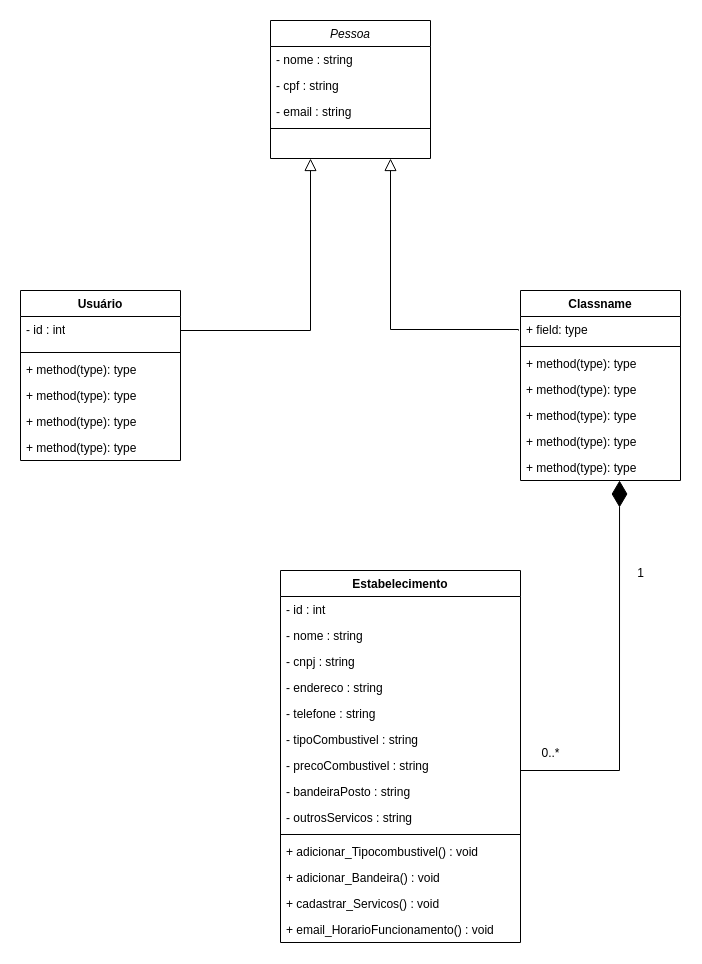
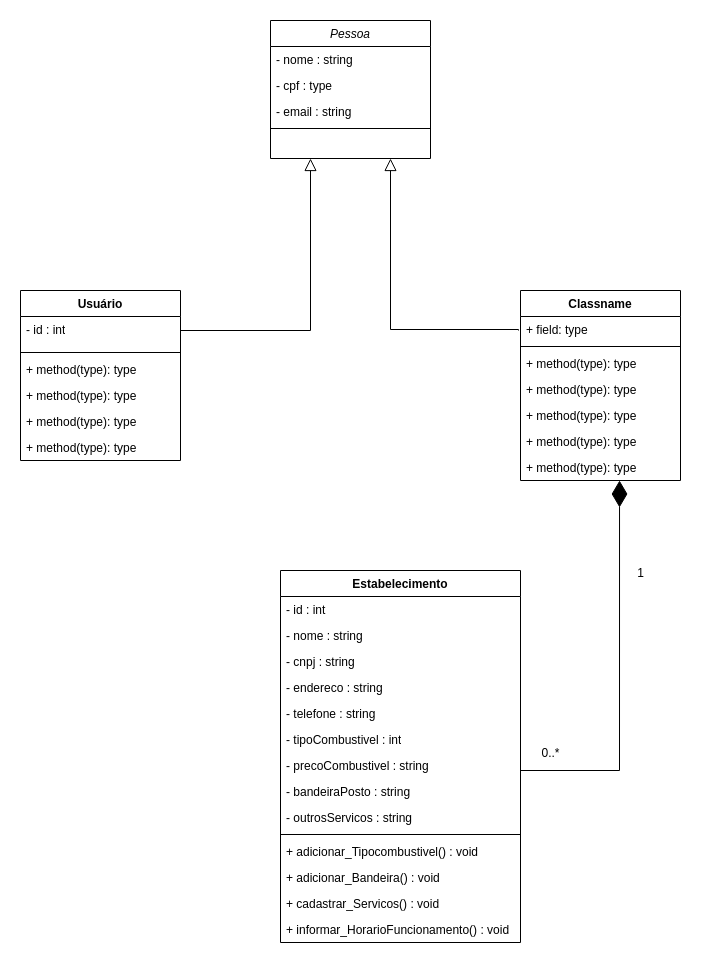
node "- cpf : string": label "- cpf : string" -> "- cpf : type"
node "- tipoCombustivel : string": label "- tipoCombustivel : string" -> "- tipoCombustivel : int"
node "+ email_HorarioFuncionamento() : void": label "+ email_HorarioFuncionamento() : void" -> "+ informar_HorarioFuncionamento() : void"
